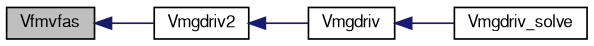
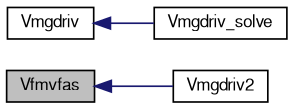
edge "Vmgdriv" -> "Vmgdriv2": removed
